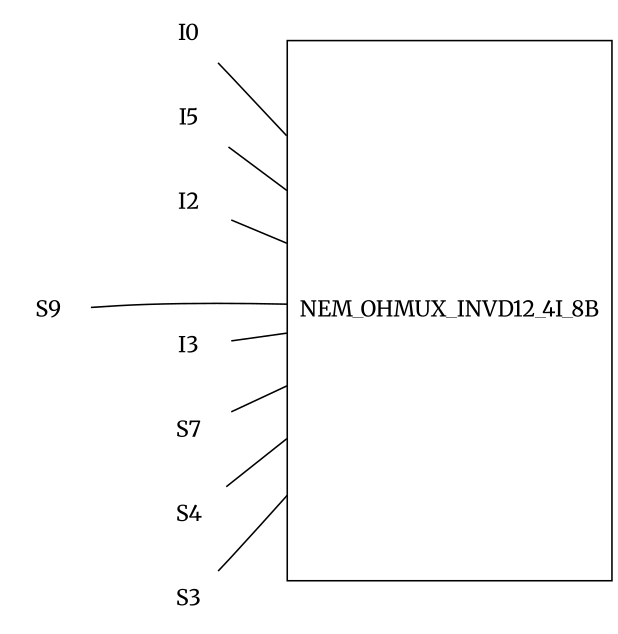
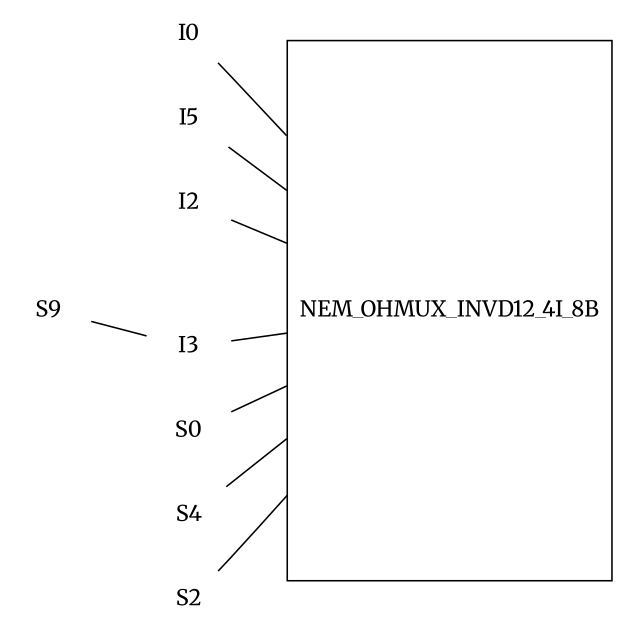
edge "S9" -- "NEM_OHMUX_INVD12_4I_8B": now "S9" -- "I3"
node "S7": label "S7" -> "S0"
node "S3": label "S3" -> "S2"
